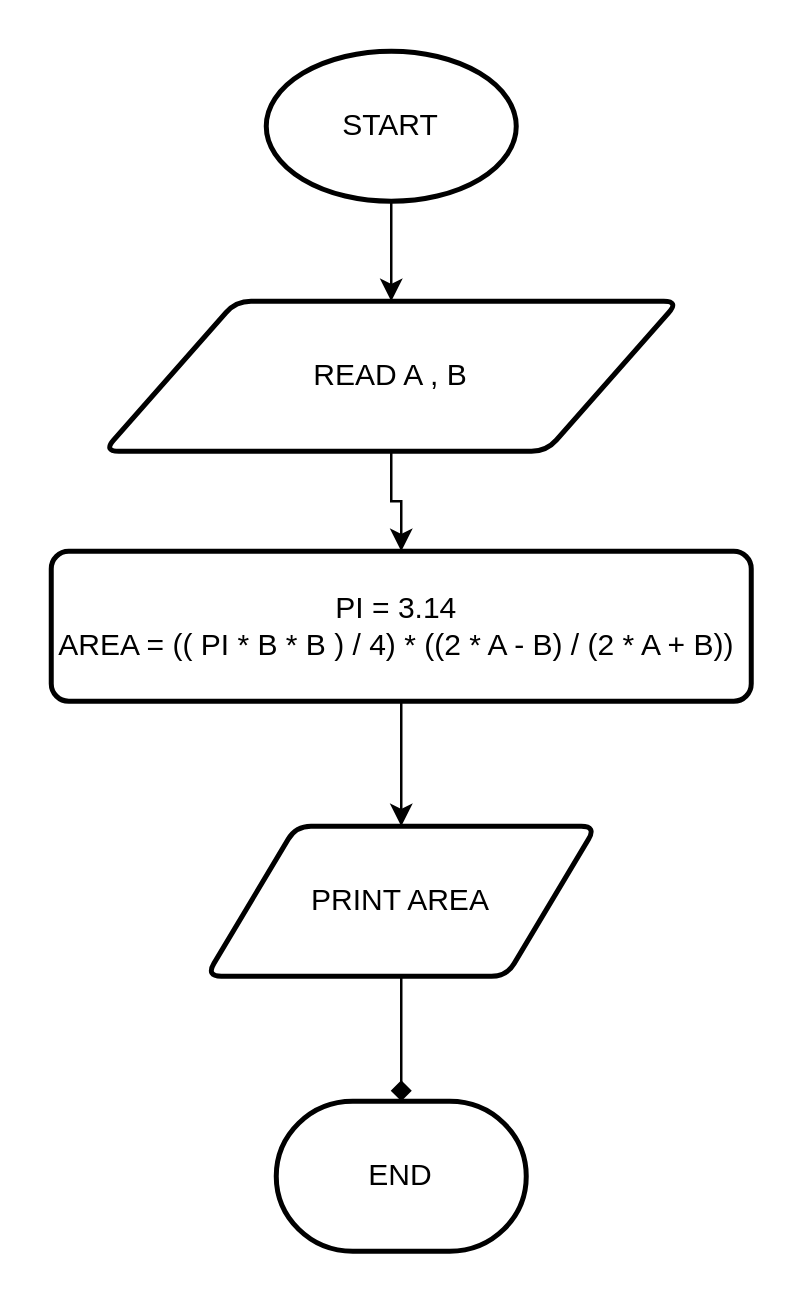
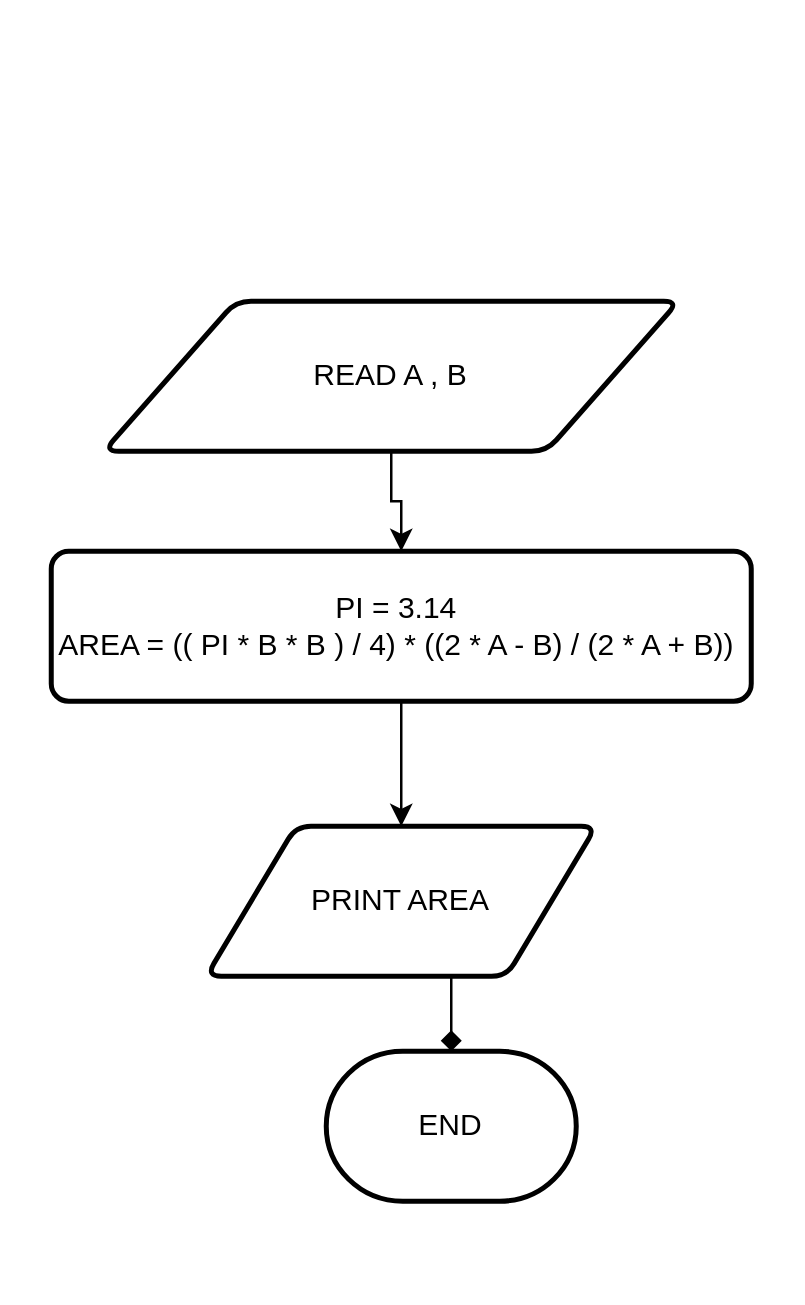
node "START": removed
edge "START" -> "READ A , B": removed
node "END": moved (401, 1176) -> (451, 1126)
